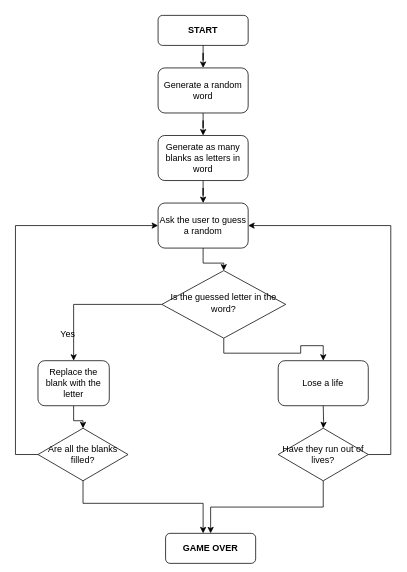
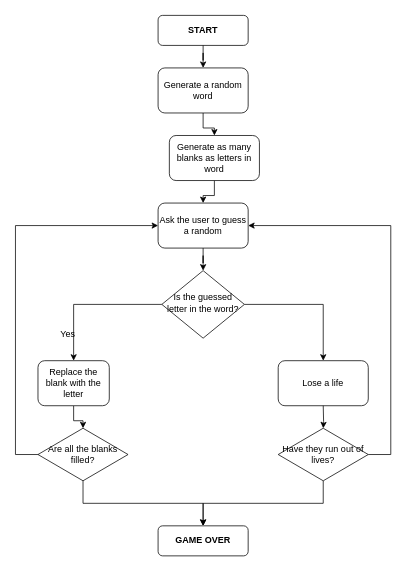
node "Generate as many blanks as letters in word": moved (203, 158) -> (214, 158)
node "Is the guessed letter in the word?": size 124x68 -> 83x68
node "GAME OVER": moved (210, 548) -> (203, 540)
